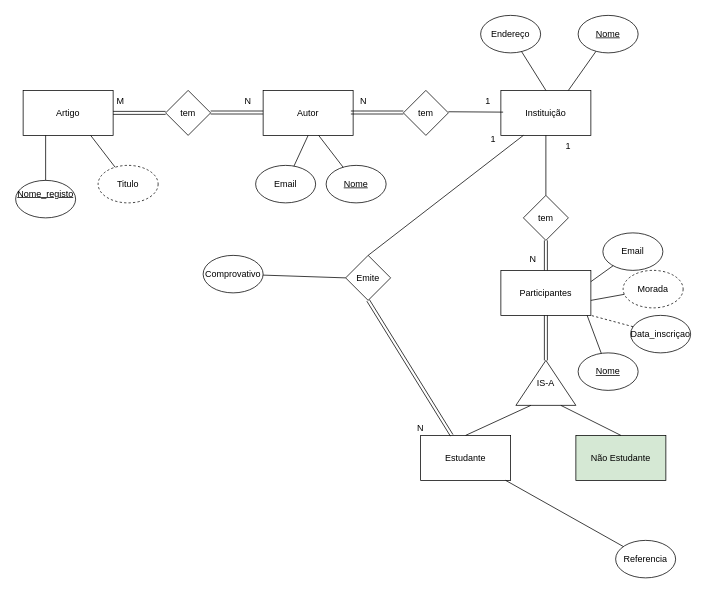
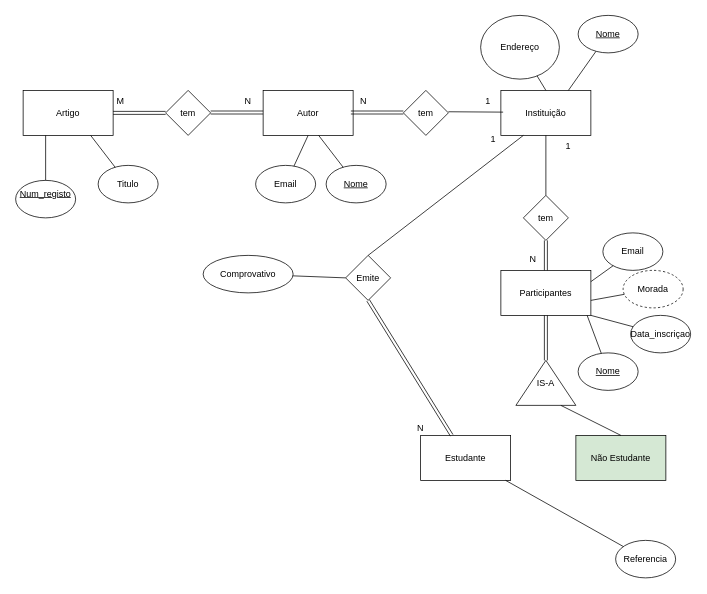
node "Endereço": size 60x38 -> 79x64
node "Titulo": style dashed -> solid
node "Nome_registo": label "Nome_registo" -> "Num_registo"
node "Comprovativo": size 60x38 -> 90x38
edge "Participantes" -- "Data_inscriçao": style dashed -> solid
edge "IS-A" -- "Estudante": removed
